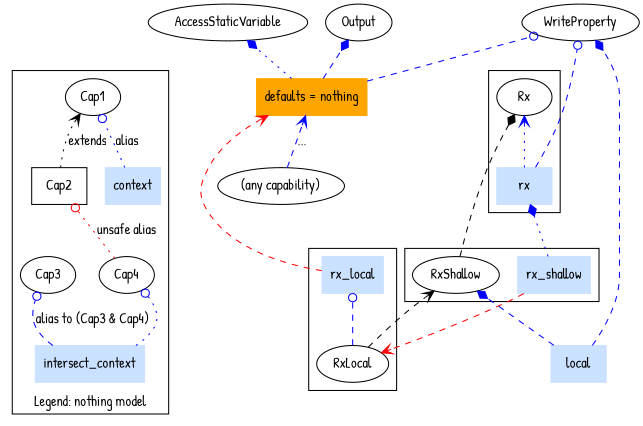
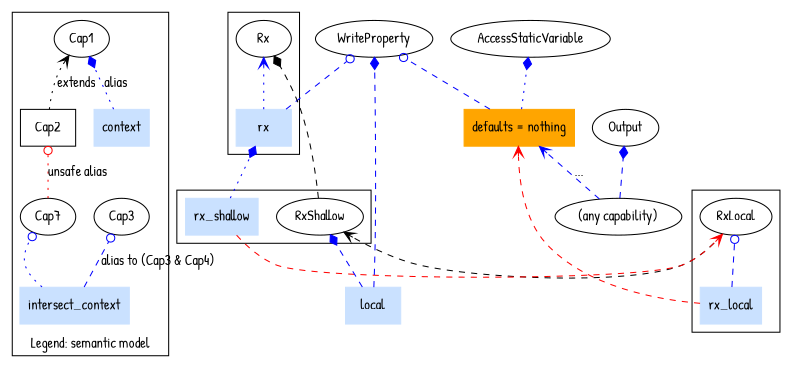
edge "defaults = nothing" -> "Output": now "(any capability)" -> "Output"
edge "context" -> "Cap1": arrowhead odot -> diamond
node "Cap4": label "Cap4" -> "Cap7"
edge "RxLocal" -> "rx_local": reversed
cluster "Legend: nothing model": label "Legend: nothing model" -> "Legend: semantic model"
